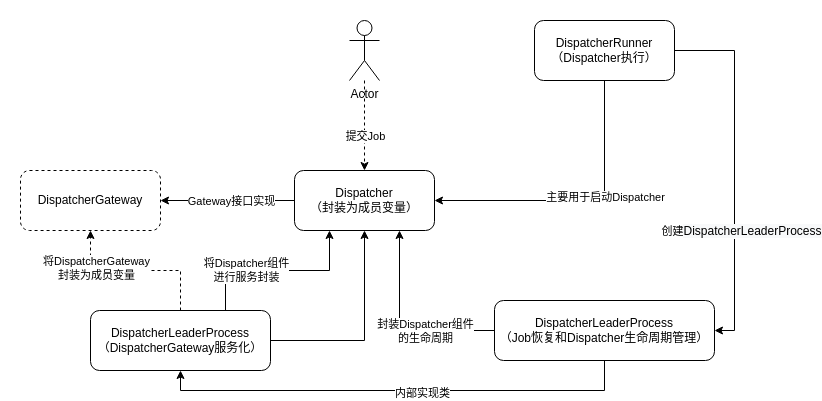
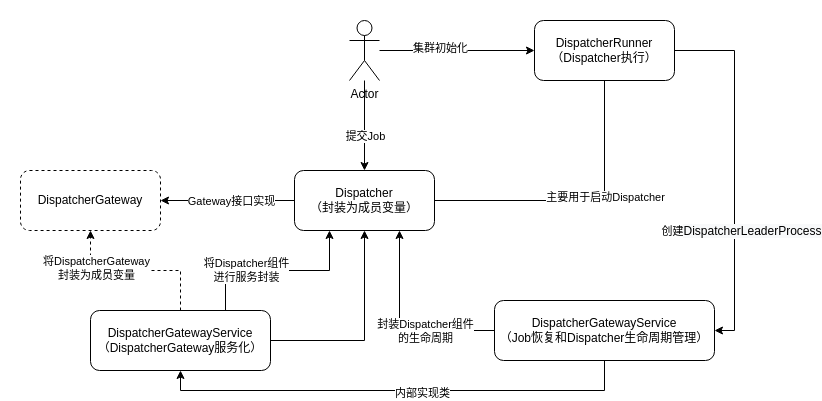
edge "Actor" -> "DispatcherRunner （Dispatcher执行）": added, label "集群初始化"
edge "Actor" -> "Dispatcher （封装为成员变量）": style dashed -> solid
edge "DispatcherRunner （Dispatcher执行）" -> "Dispatcher （封装为成员变量）": arrowhead classic -> none
node "DispatcherLeaderProcess （Job恢复和Dispatcher生命周期管理）": label "DispatcherLeaderProcess （Job恢复和Dispatcher生命周期管理）" -> "DispatcherGatewayService （Job恢复和Dispatcher生命周期管理）"
node "DispatcherLeaderProcess （DispatcherGateway服务化）": label "DispatcherLeaderProcess （DispatcherGateway服务化）" -> "DispatcherGatewayService （DispatcherGateway服务化）"
